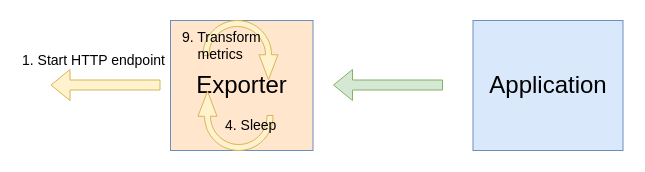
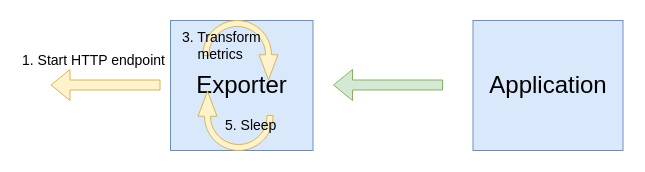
node "9. Transform metrics": label "9. Transform metrics" -> "3. Transform metrics"
node "Exporter": fillcolor #ffe6cc -> #dae8fc
node "4. Sleep": label "4. Sleep" -> "5. Sleep"
